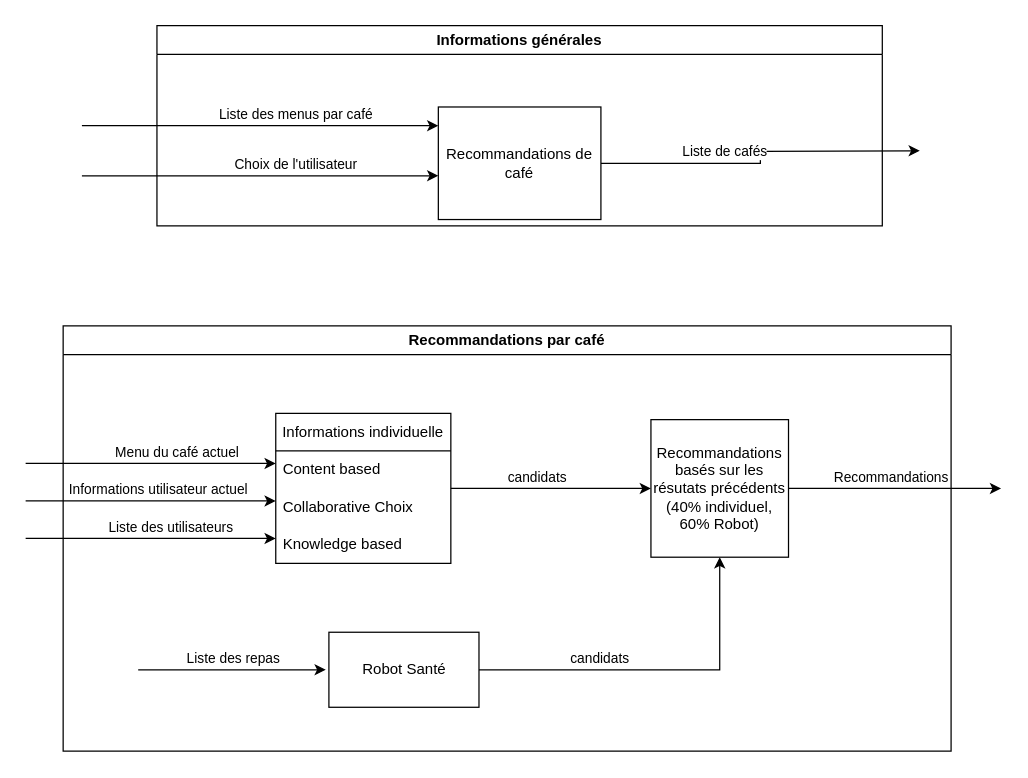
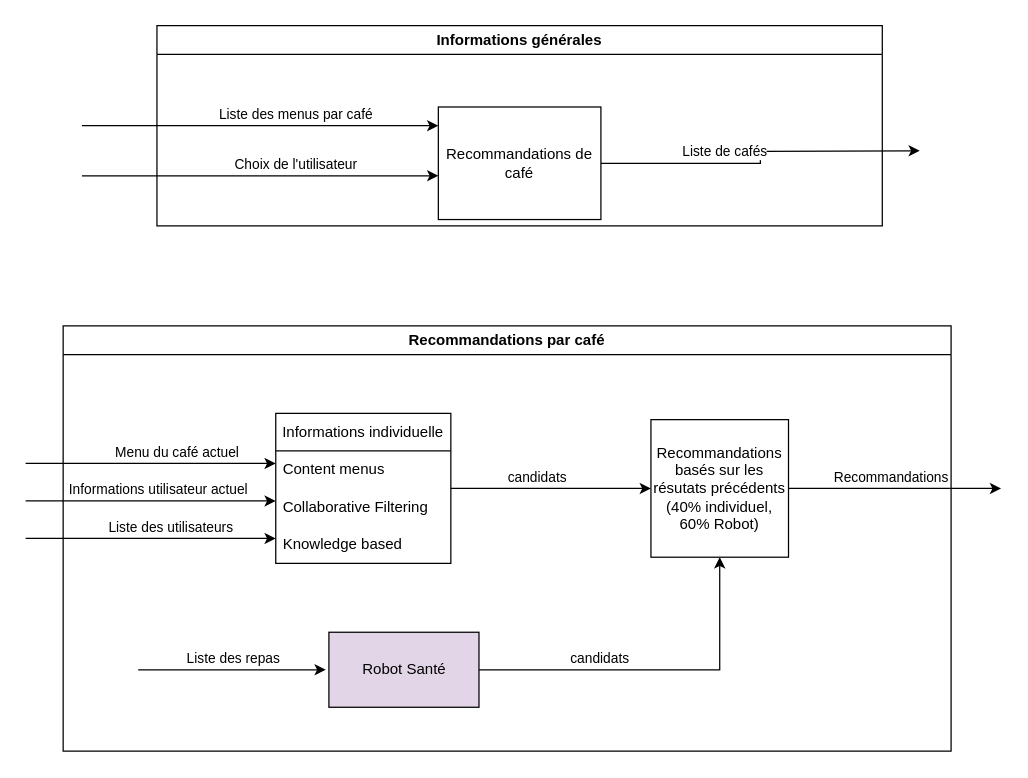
node "Content based": label "Content based" -> "Content menus"
node "Collaborative Choix": label "Collaborative Choix" -> "Collaborative Filtering"
node "Robot Santé": fillcolor #ffffff -> #e1d5e7
